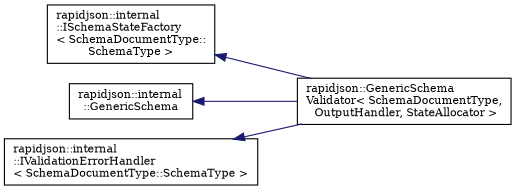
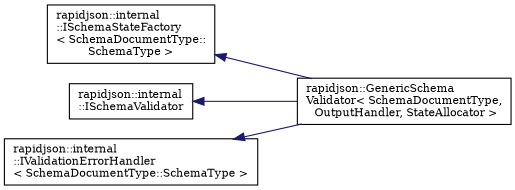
node "rapidjson::internal ::GenericSchema": label "rapidjson::internal ::GenericSchema" -> "rapidjson::internal ::ISchemaValidator"
